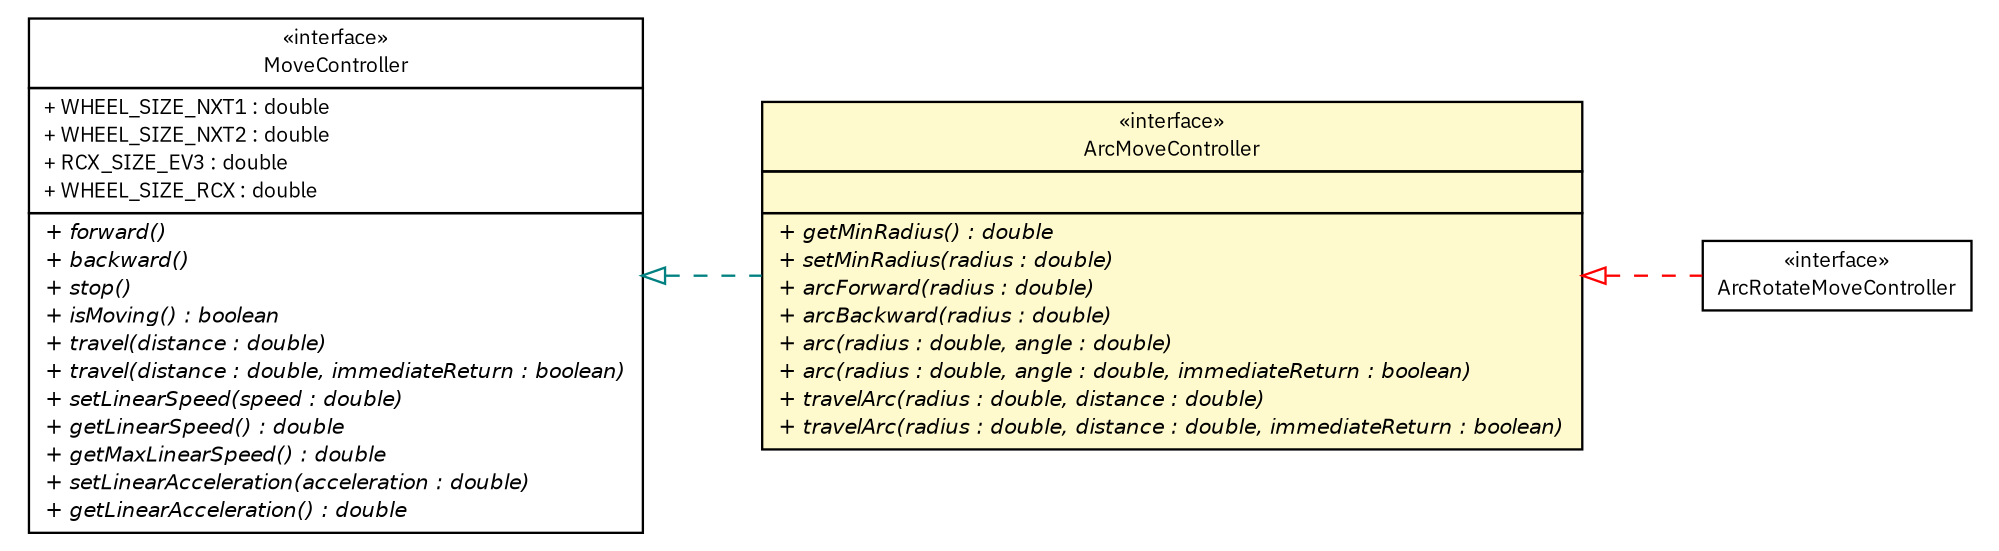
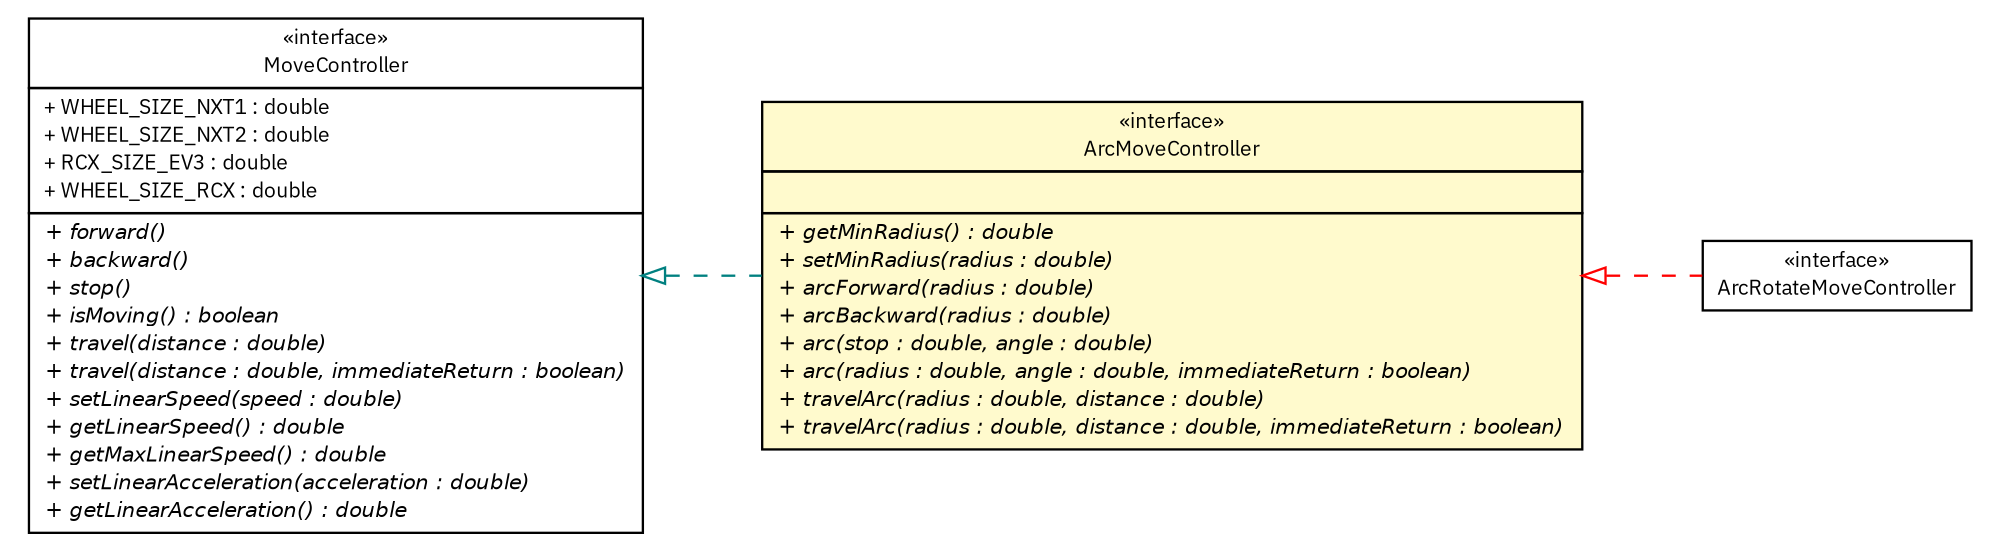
node "ArcMoveController": text "+ arc(radius : double, angle : double)" -> "+ arc(stop : double, angle : double)"
